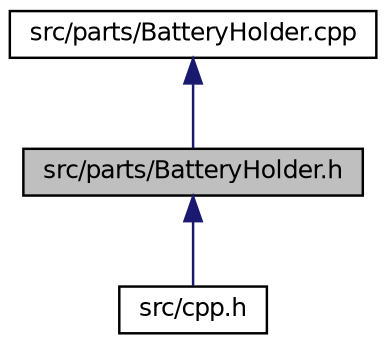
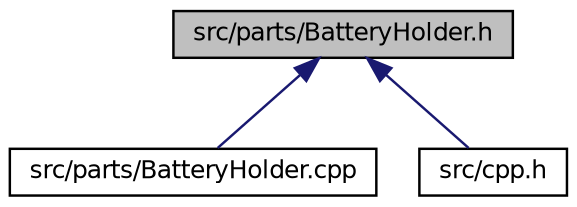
edge "src/parts/BatteryHolder.h" -> "src/parts/BatteryHolder.cpp": reversed
